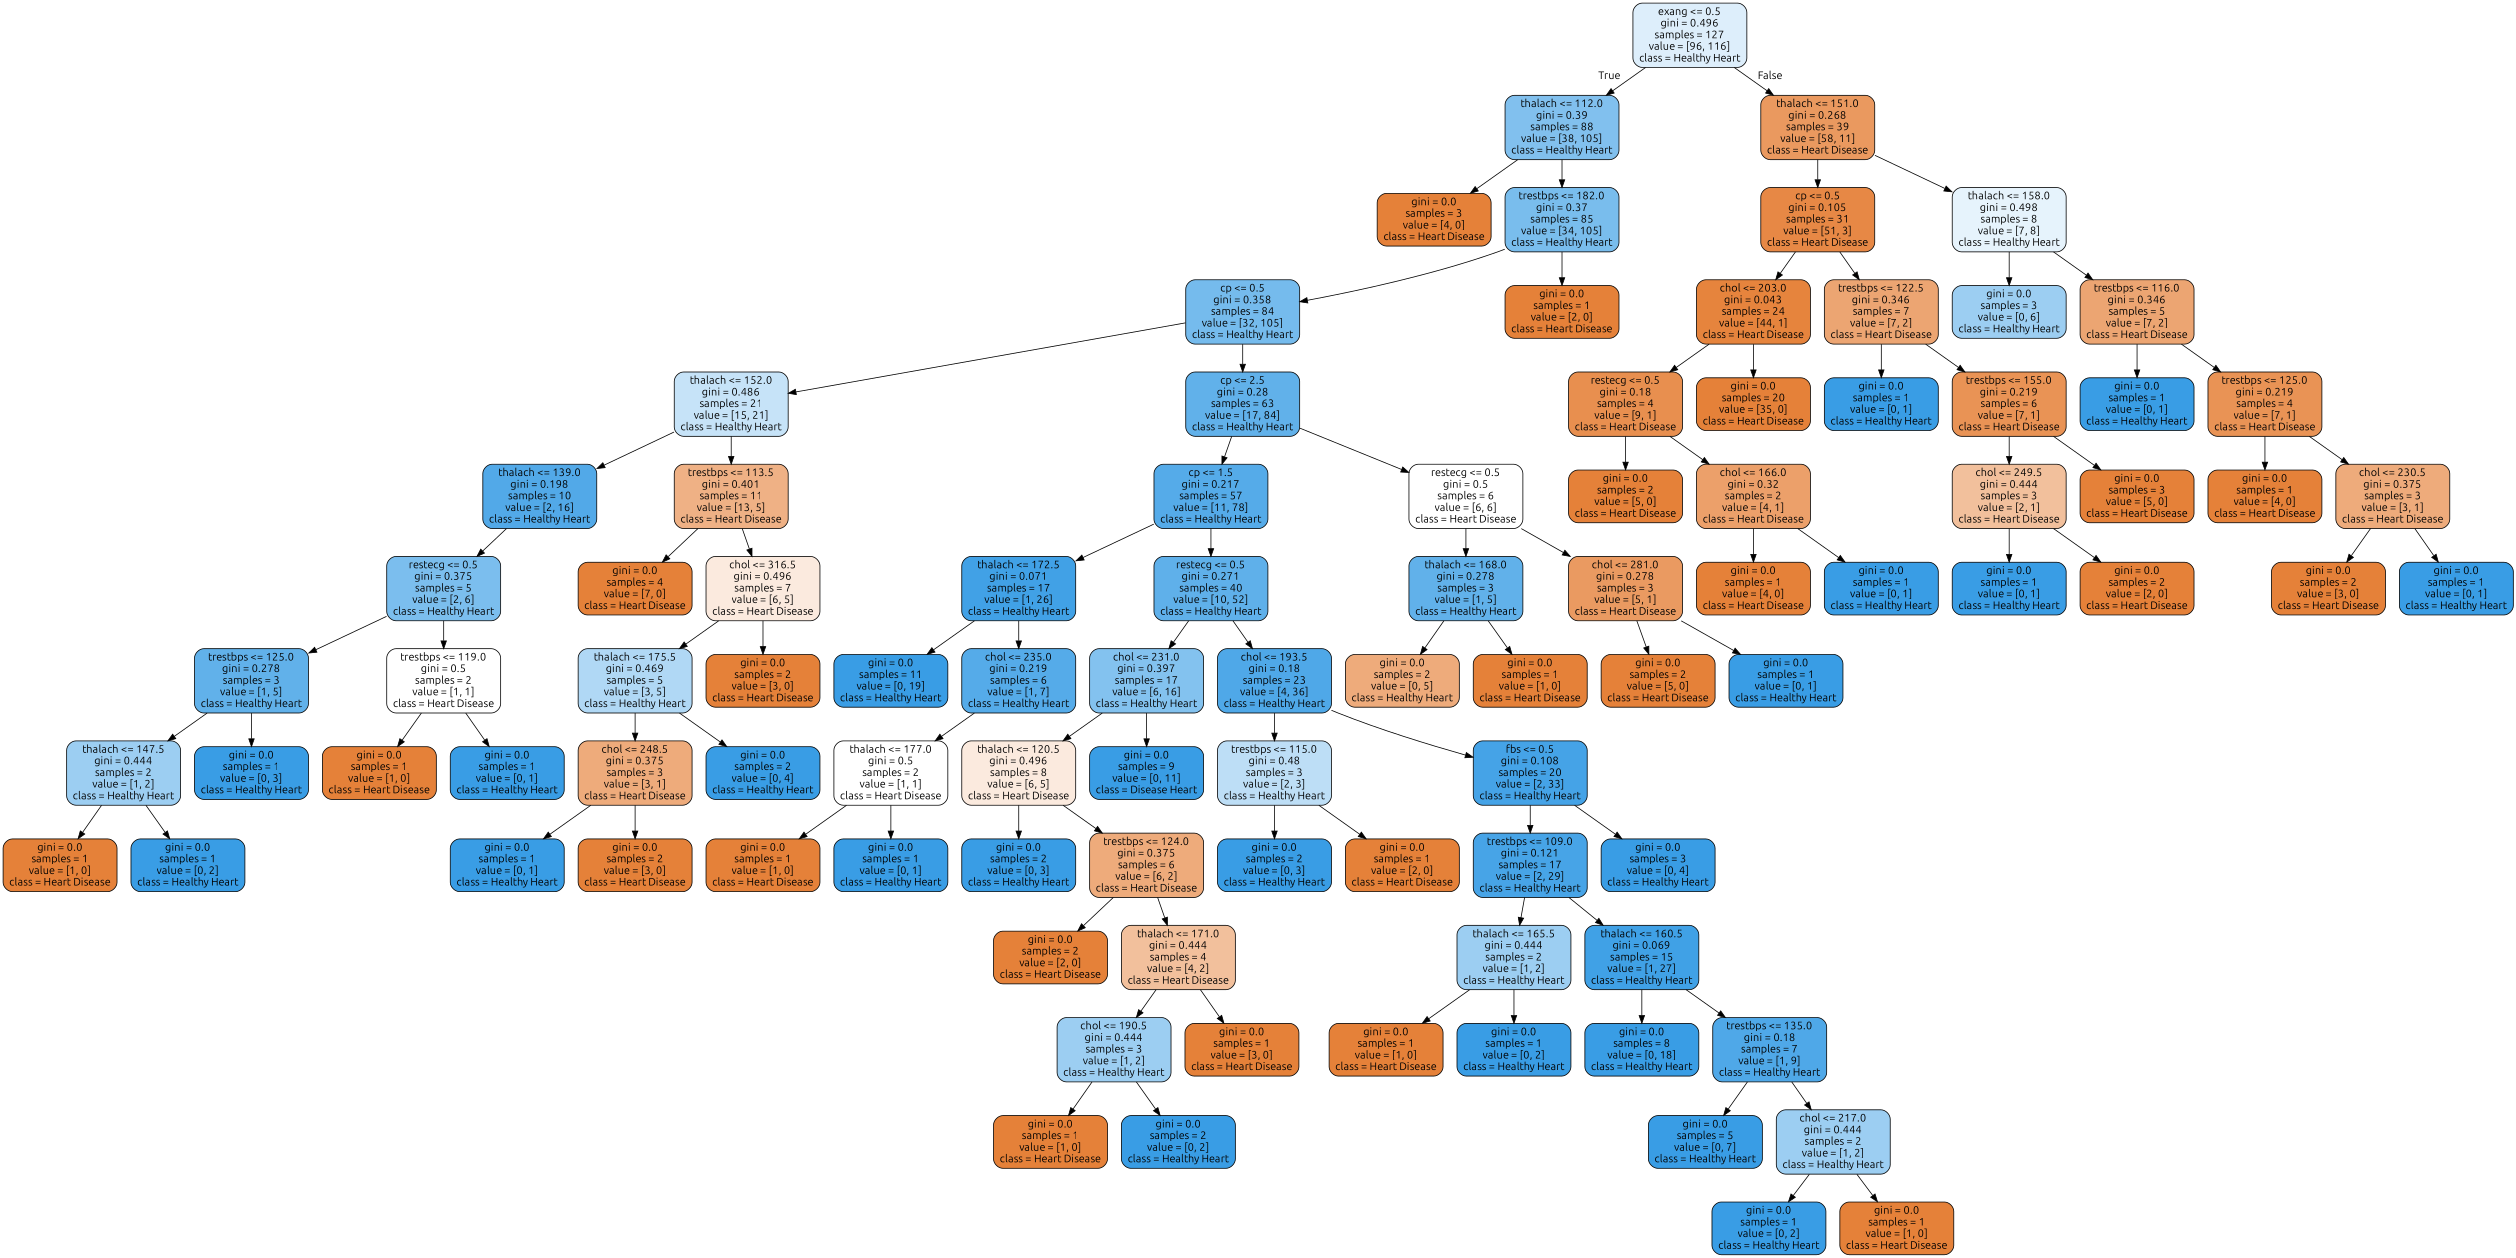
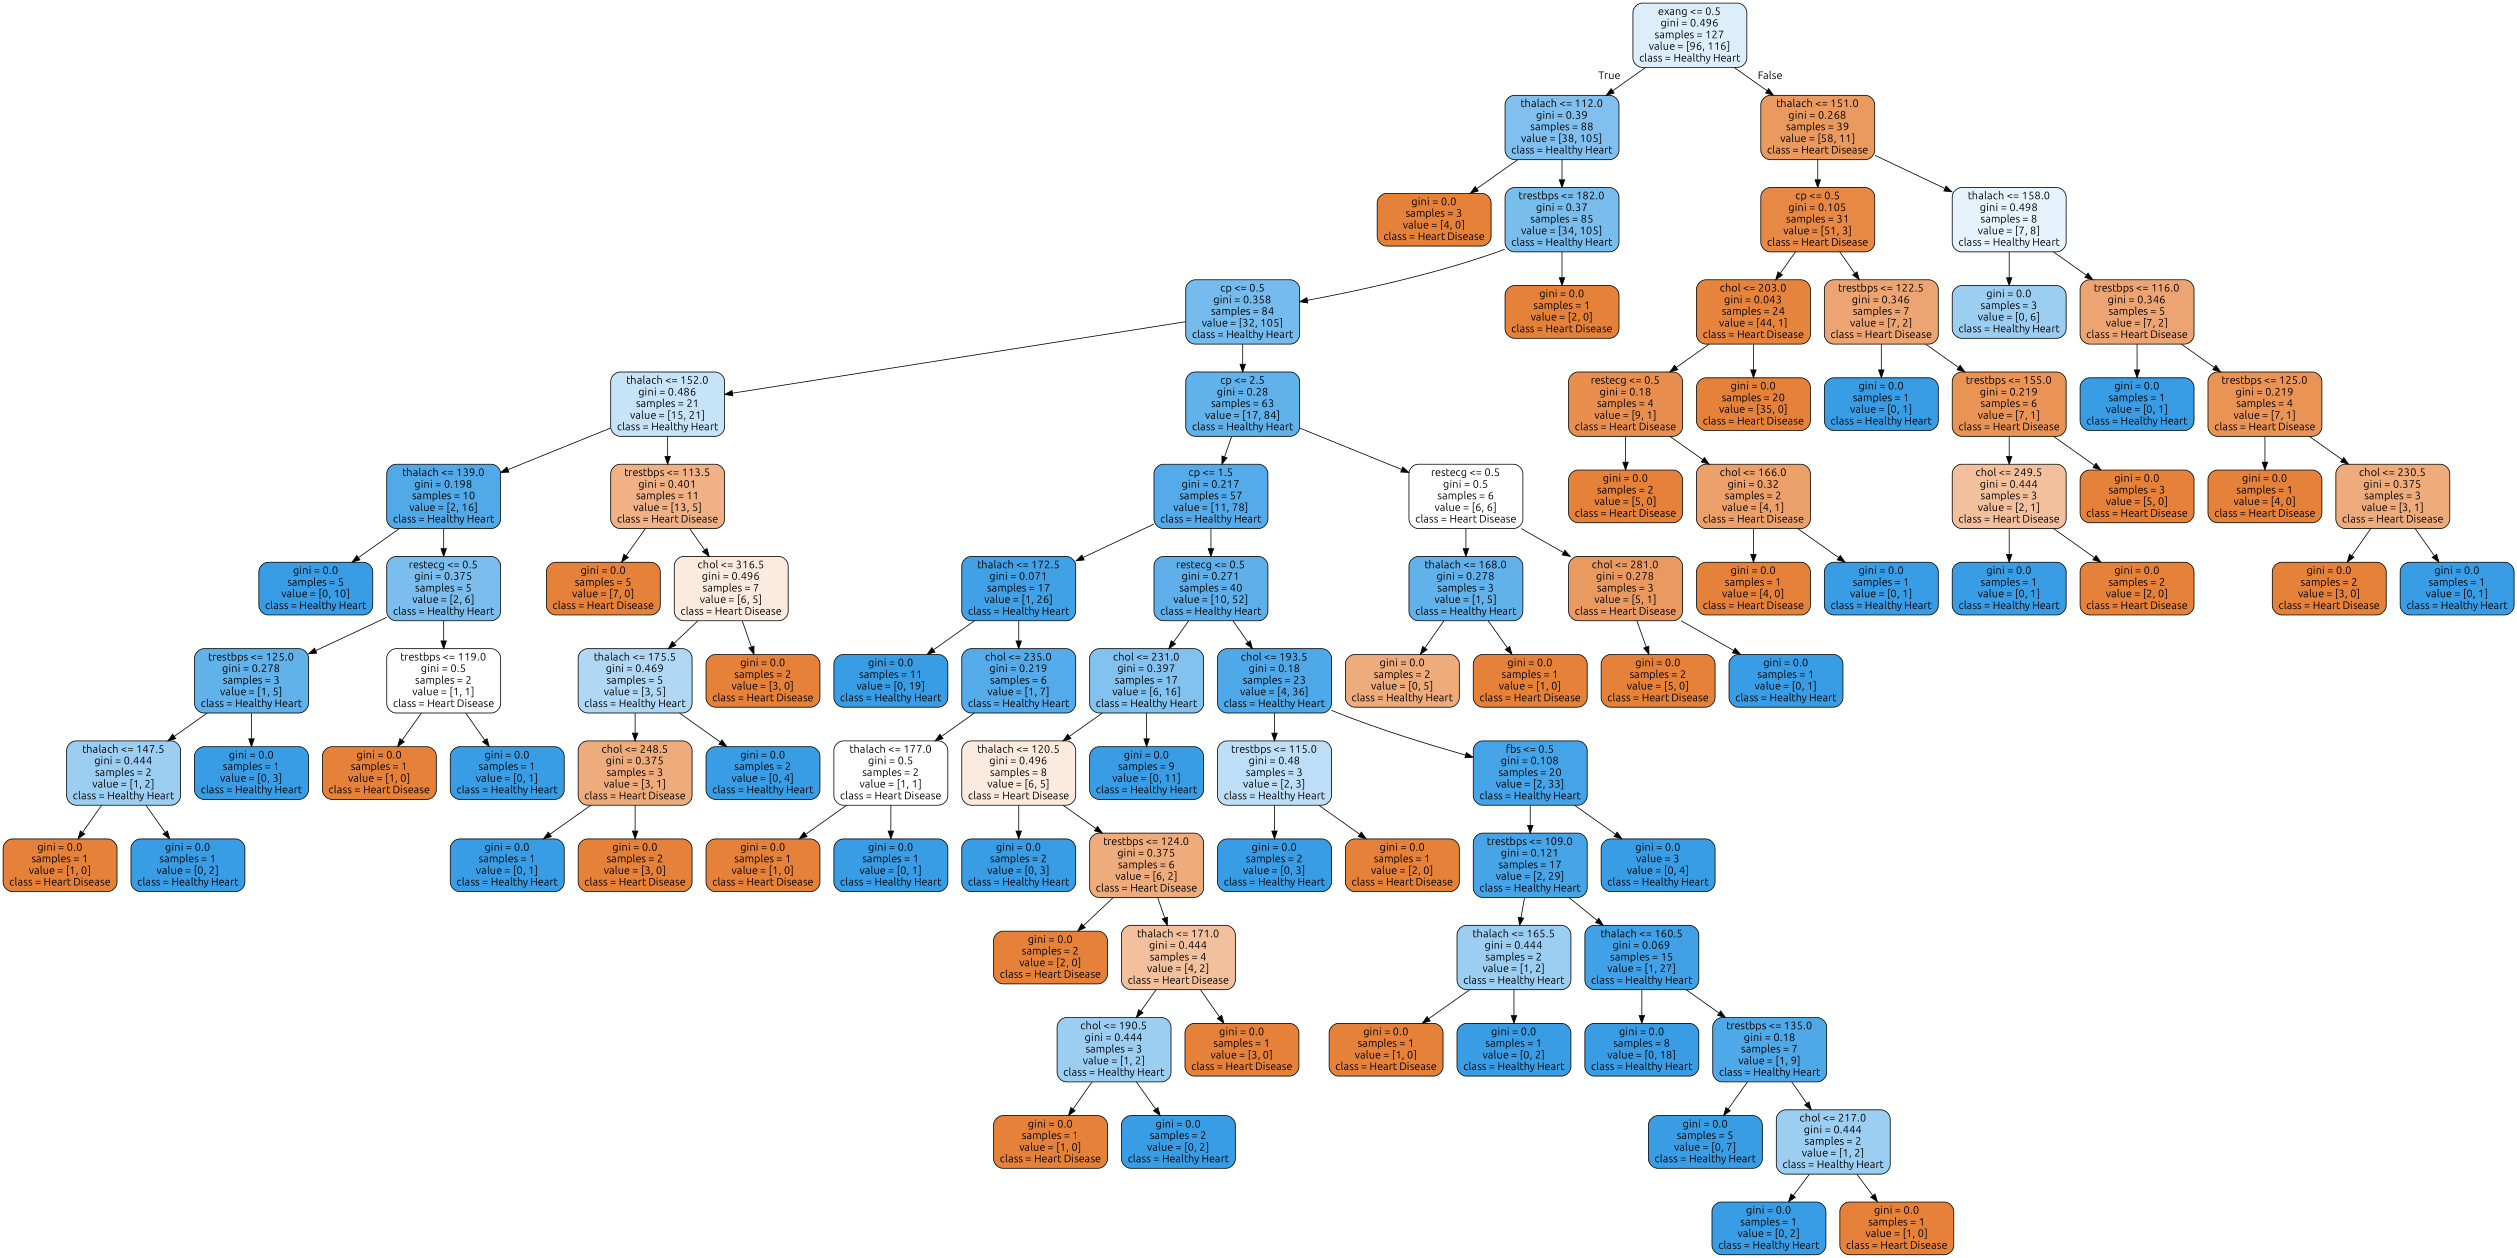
node "gini = 0.0 samples = 5 value = [0, 10] class = Healthy Heart": added
node "gini = 0.0 samples = 4 value = [7, 0] class = Heart Disease": label "gini = 0.0 samples = 4 value = [7, 0] class = Heart Disease" -> "gini = 0.0 samples = 5 value = [7, 0] class = Heart Disease"
node "gini = 0.0 samples = 9 value = [0, 11] class = Disease Heart": label "gini = 0.0 samples = 9 value = [0, 11] class = Disease Heart" -> "gini = 0.0 samples = 9 value = [0, 11] class = Healthy Heart"
node "gini = 0.0 samples = 3 value = [0, 4] class = Healthy Heart": label "gini = 0.0 samples = 3 value = [0, 4] class = Healthy Heart" -> "gini = 0.0 value = 3 value = [0, 4] class = Healthy Heart"
